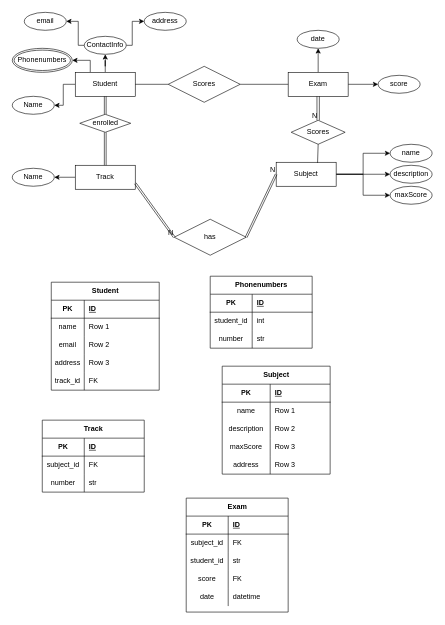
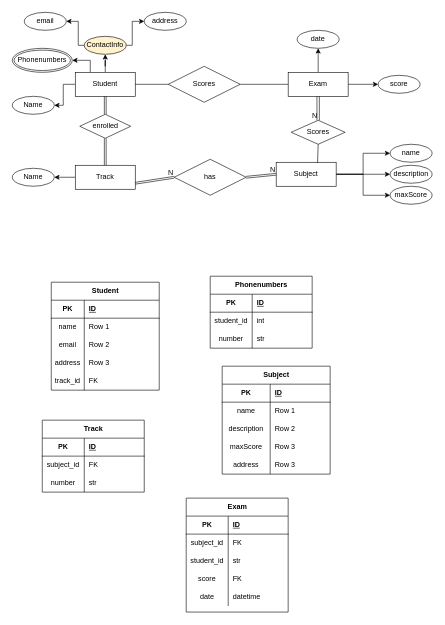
node "ContactInfo": fillcolor #ffffff -> #fff2cc
node "enrolled": size 51x18 -> 51x24
node "has": moved (210, 237) -> (210, 177)
